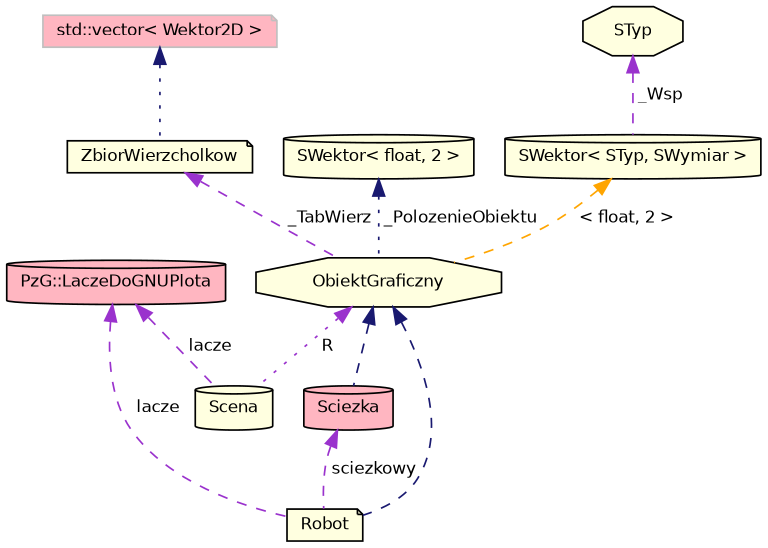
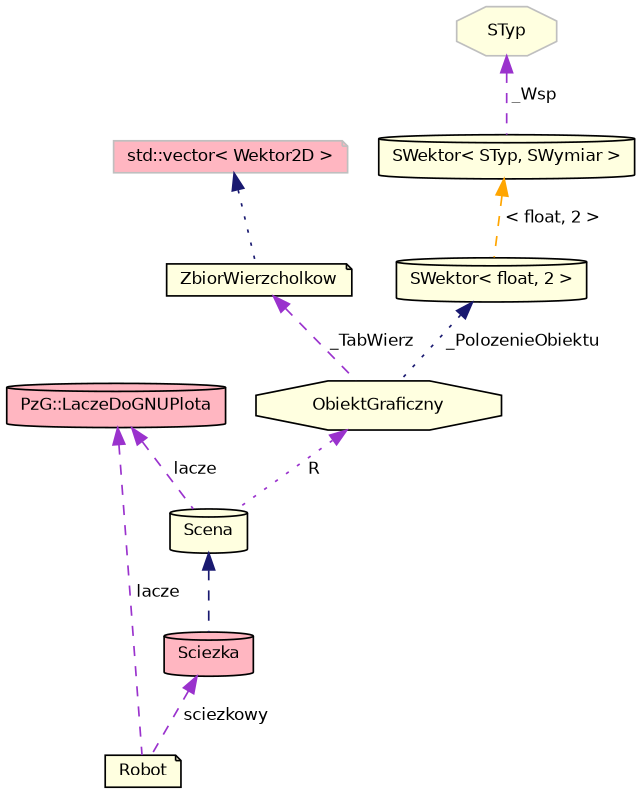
node "STyp": color black -> grey75
edge "ObiektGraficzny" -> "SWektor< STyp, SWymiar >": now "SWektor< float, 2 >" -> "SWektor< STyp, SWymiar >"
edge "Sciezka" -> "ObiektGraficzny": now "Sciezka" -> "Scena"
edge "Robot" -> "ObiektGraficzny": removed
